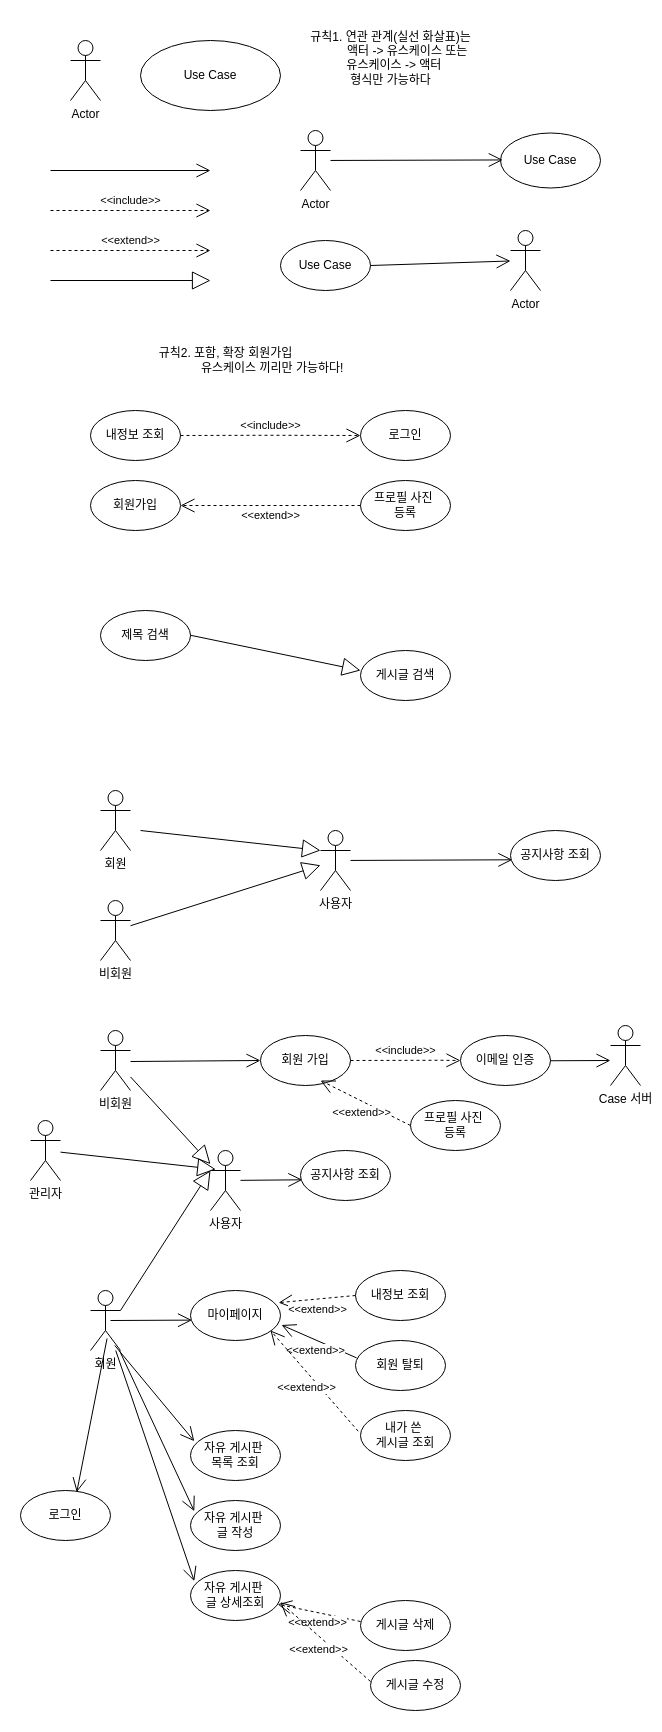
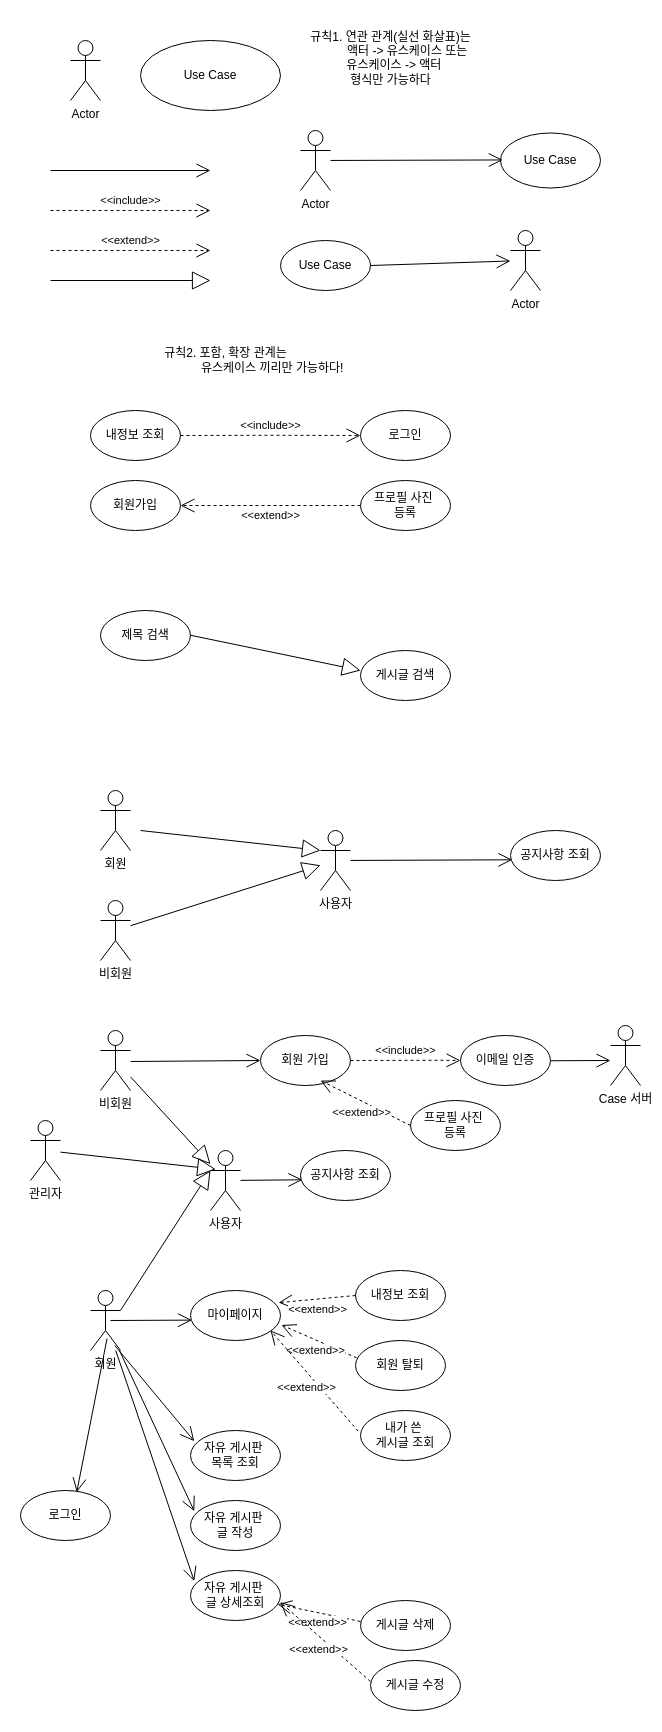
node "규칙2. 포함, 확장 회원가입 유스케이스 끼리만 가능하다!": label "규칙2. 포함, 확장 회원가입 유스케이스 끼리만 가능하다!" -> "규칙2. 포함, 확장 관계는 유스케이스 끼리만 가능하다!"
edge "회원 탈퇴" -> "마이페이지": style solid -> dashed
